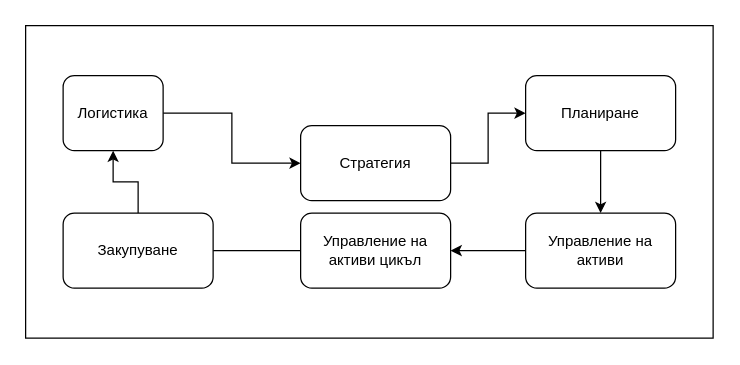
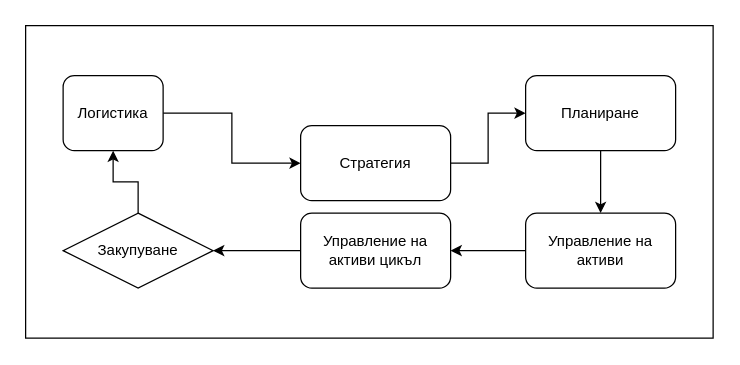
node "Закупуване": shape rounded rectangle -> diamond
edge "Закупуване" -- "Управление на активи цикъл": arrowhead none -> classic
